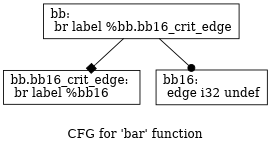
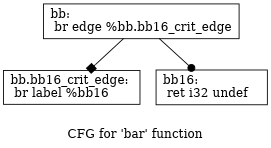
node "bb:": text "br label %bb.bb16_crit_edge" -> "br edge %bb.bb16_crit_edge"
node "bb16:": text "edge i32 undef" -> "ret i32 undef"
